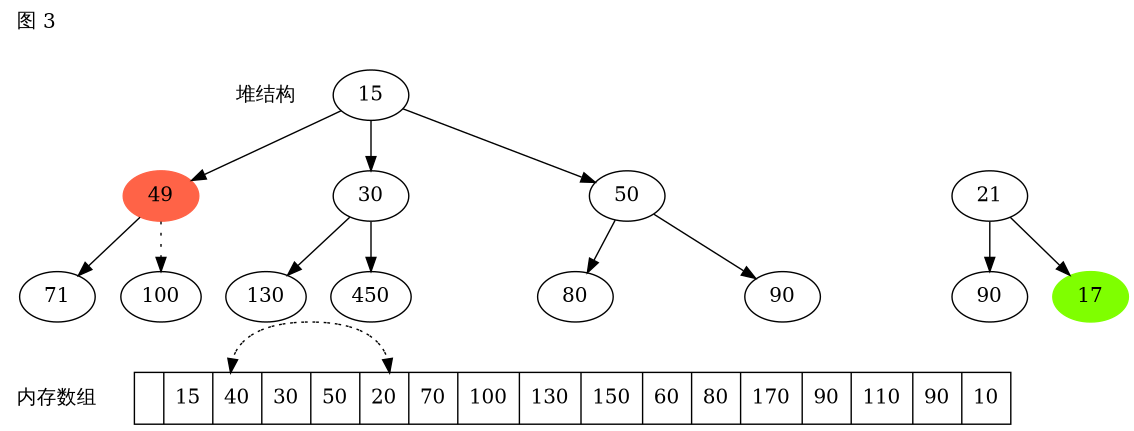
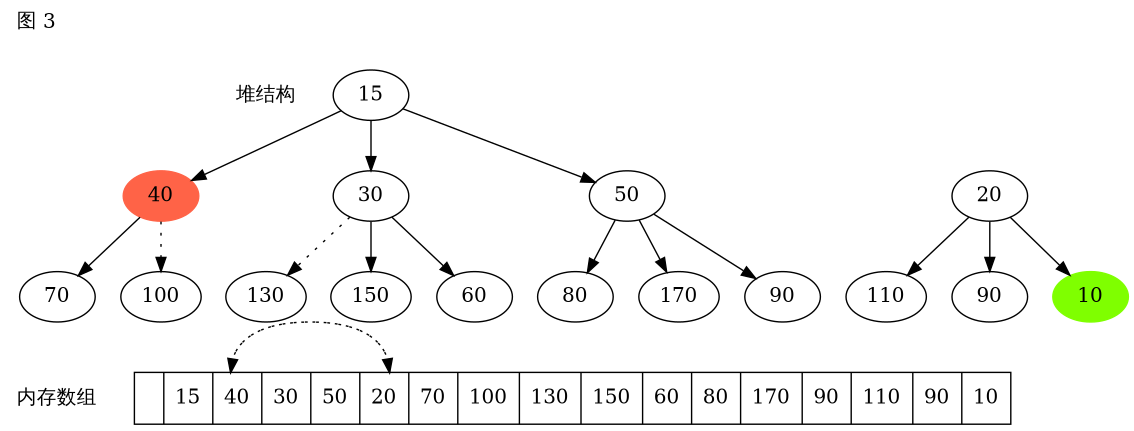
node "49": label "49" -> "40"
node "21": label "21" -> "20"
edge "30" -> "130": style solid -> dotted
node "71": label "71" -> "70"
node "450": label "450" -> "150"
node "60": added
node "170": added
node "110": added
node "17": label "17" -> "10"
